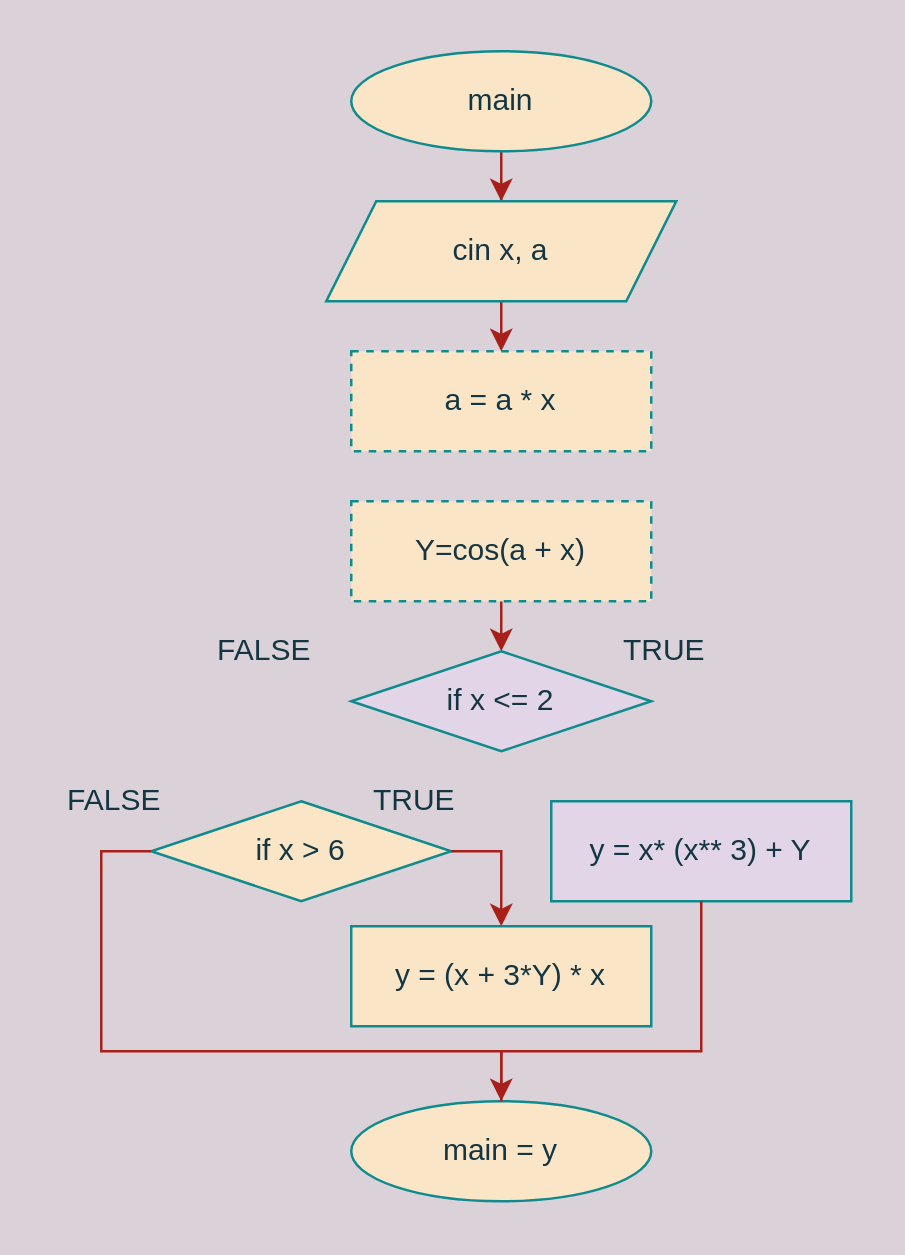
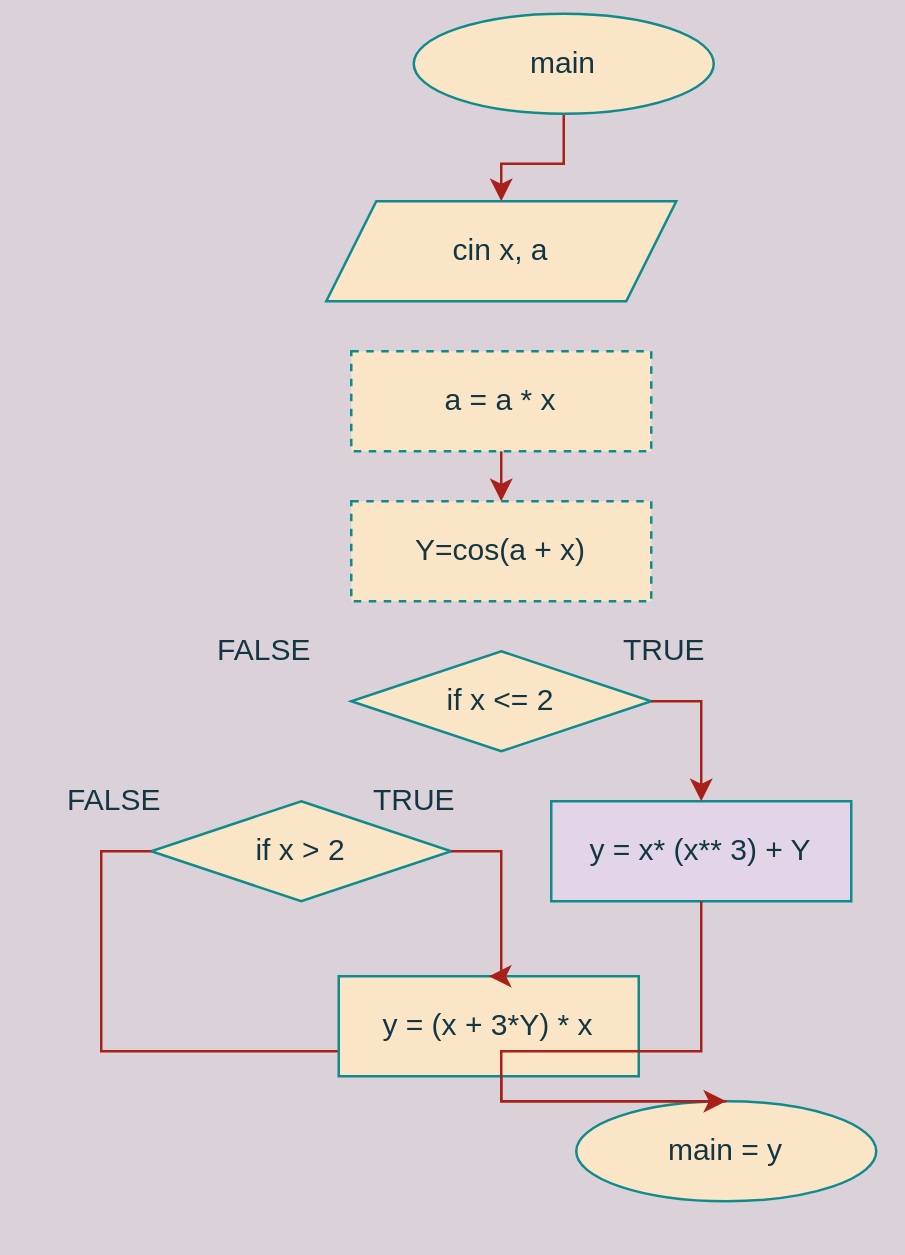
node "main": moved (501, 101) -> (564, 64)
edge "cin x, a" -> "a = a * x": removed
edge "a = a * x" -> "Y=cos(a + x)": added
edge "Y=cos(a + x)" -> "if x <= 2": removed
node "if x <= 2": fillcolor #e1d5e7 -> #fae5c7
edge "if x <= 2" -> "y = x* (x** 3) + Y": added
node "if x > 6": label "if x > 6" -> "if x > 2"
node "y = (x + 3*Y) * x": moved (501, 976) -> (489, 1026)
node "main = y": moved (501, 1151) -> (726, 1151)
